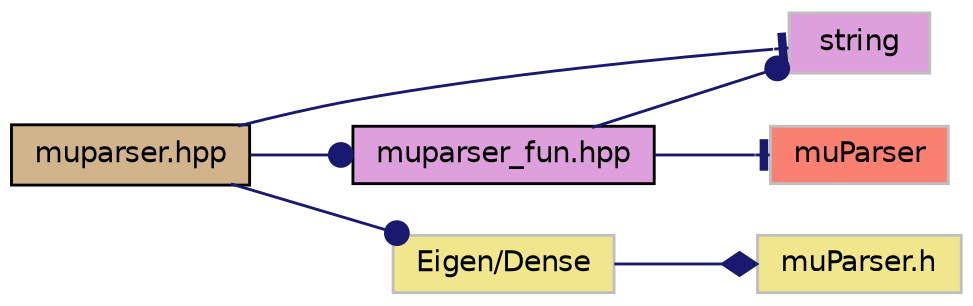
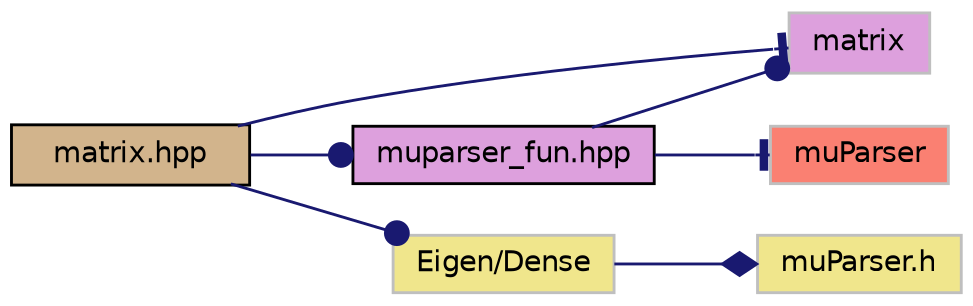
node "string": label "string" -> "matrix"
node "muparser.hpp": label "muparser.hpp" -> "matrix.hpp"
